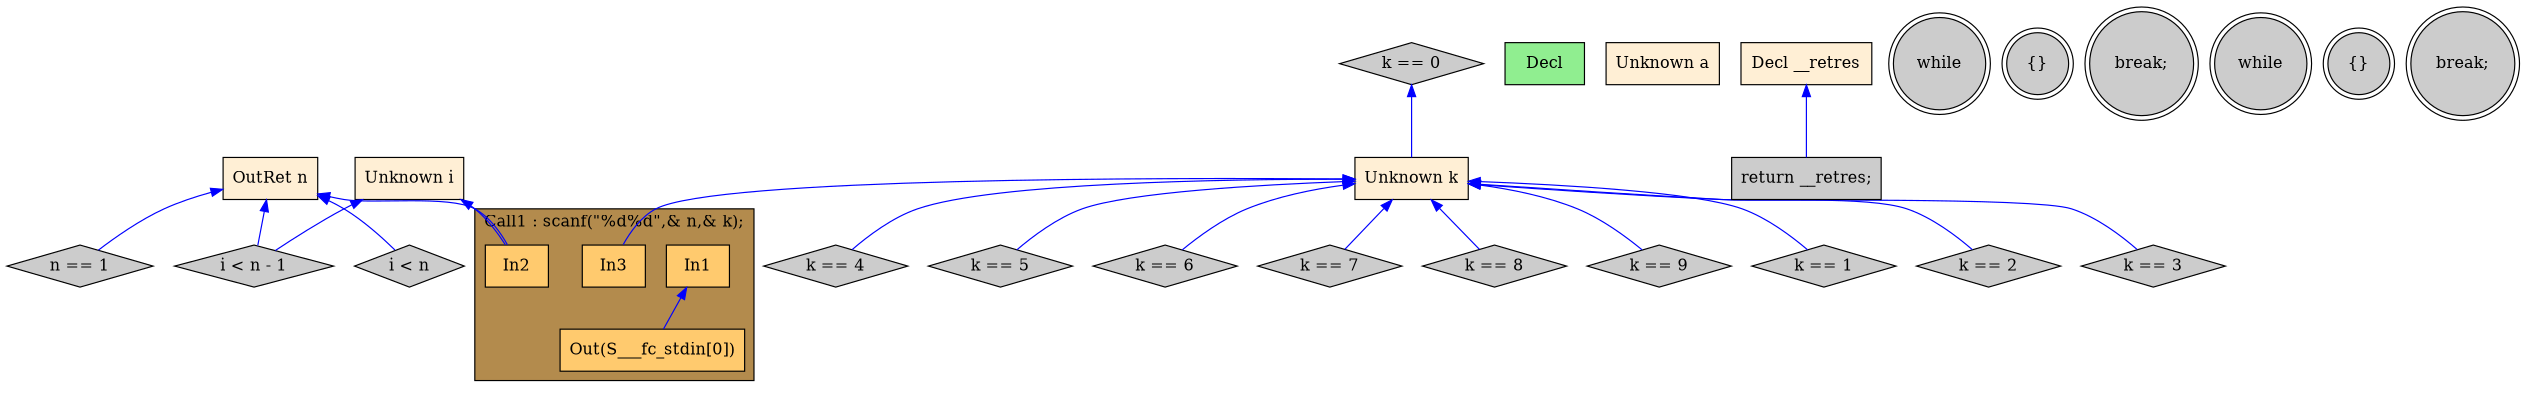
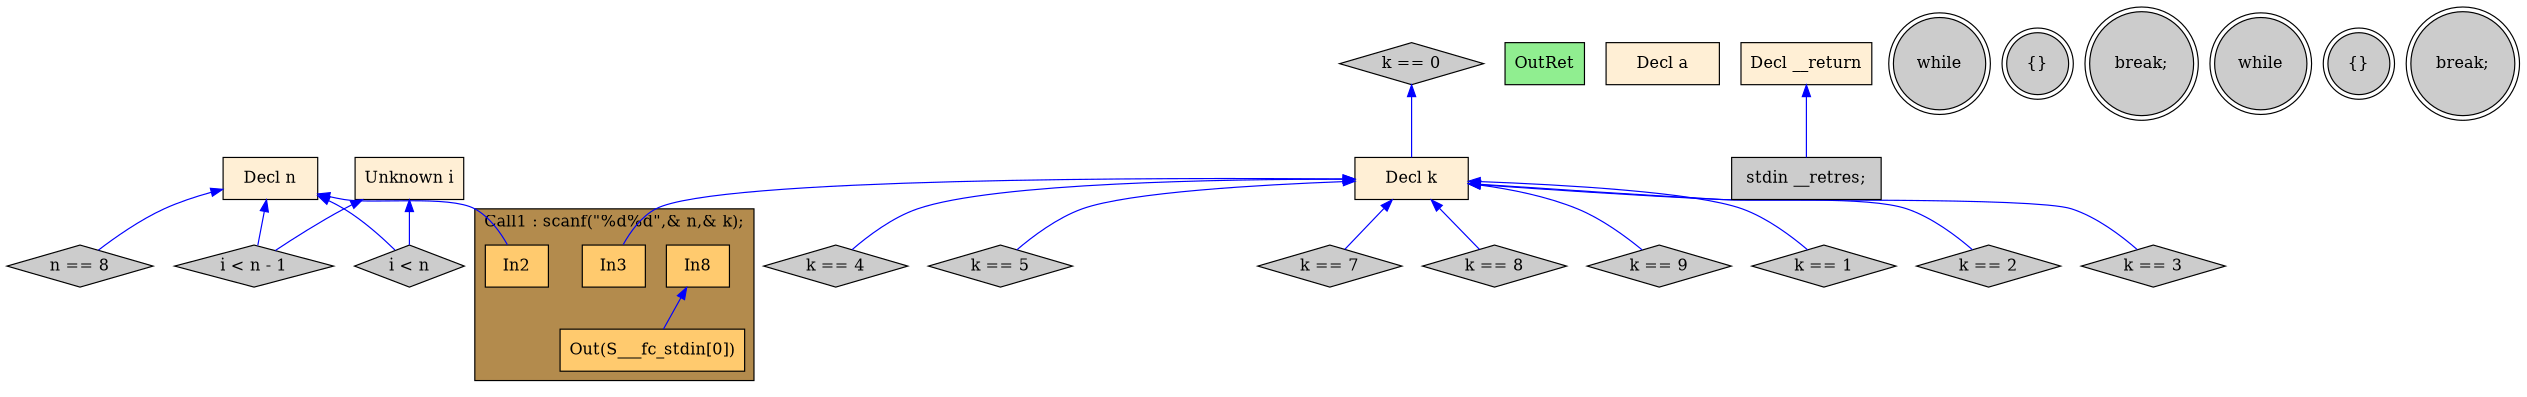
node "Decl": label "Decl" -> "OutRet"
node "Unknown a": label "Unknown a" -> "Decl a"
node "Decl __retres": label "Decl __retres" -> "Decl __return"
node "OutRet n": label "OutRet n" -> "Decl n"
node "Unknown k": label "Unknown k" -> "Decl k"
node "return __retres;": label "return __retres;" -> "stdin __retres;"
edge "In2" -> "Unknown i": now "i < n" -> "Unknown i"
node "n == 1": label "n == 1" -> "n == 8"
node "In1": label "In1" -> "In8"
node "k == 6": removed
